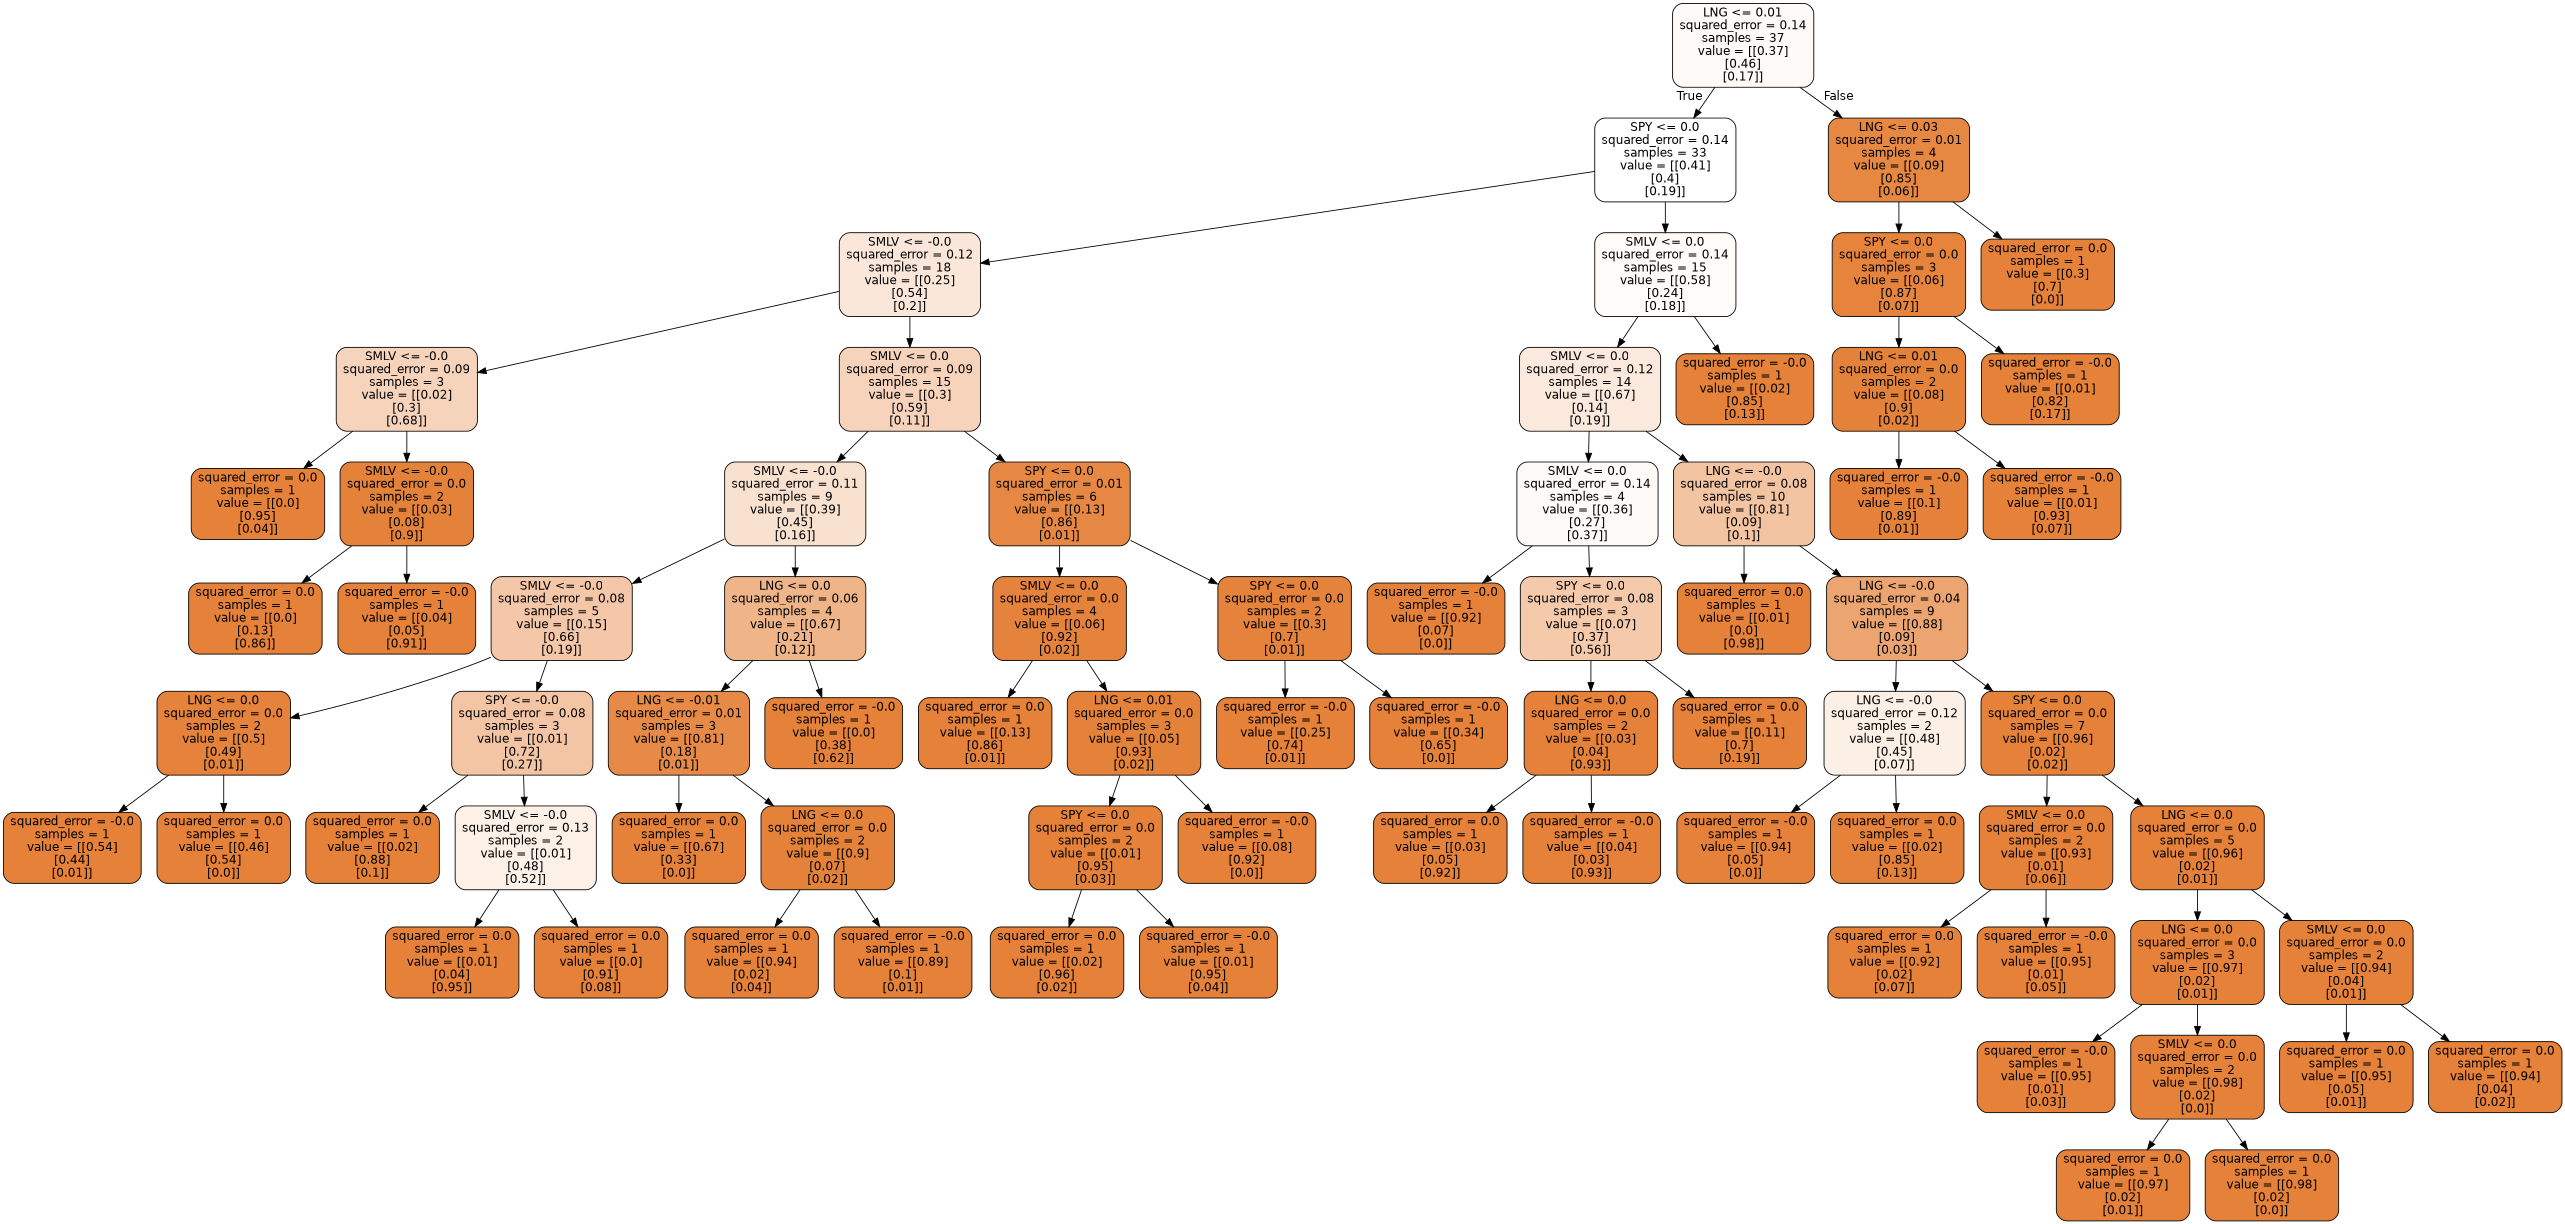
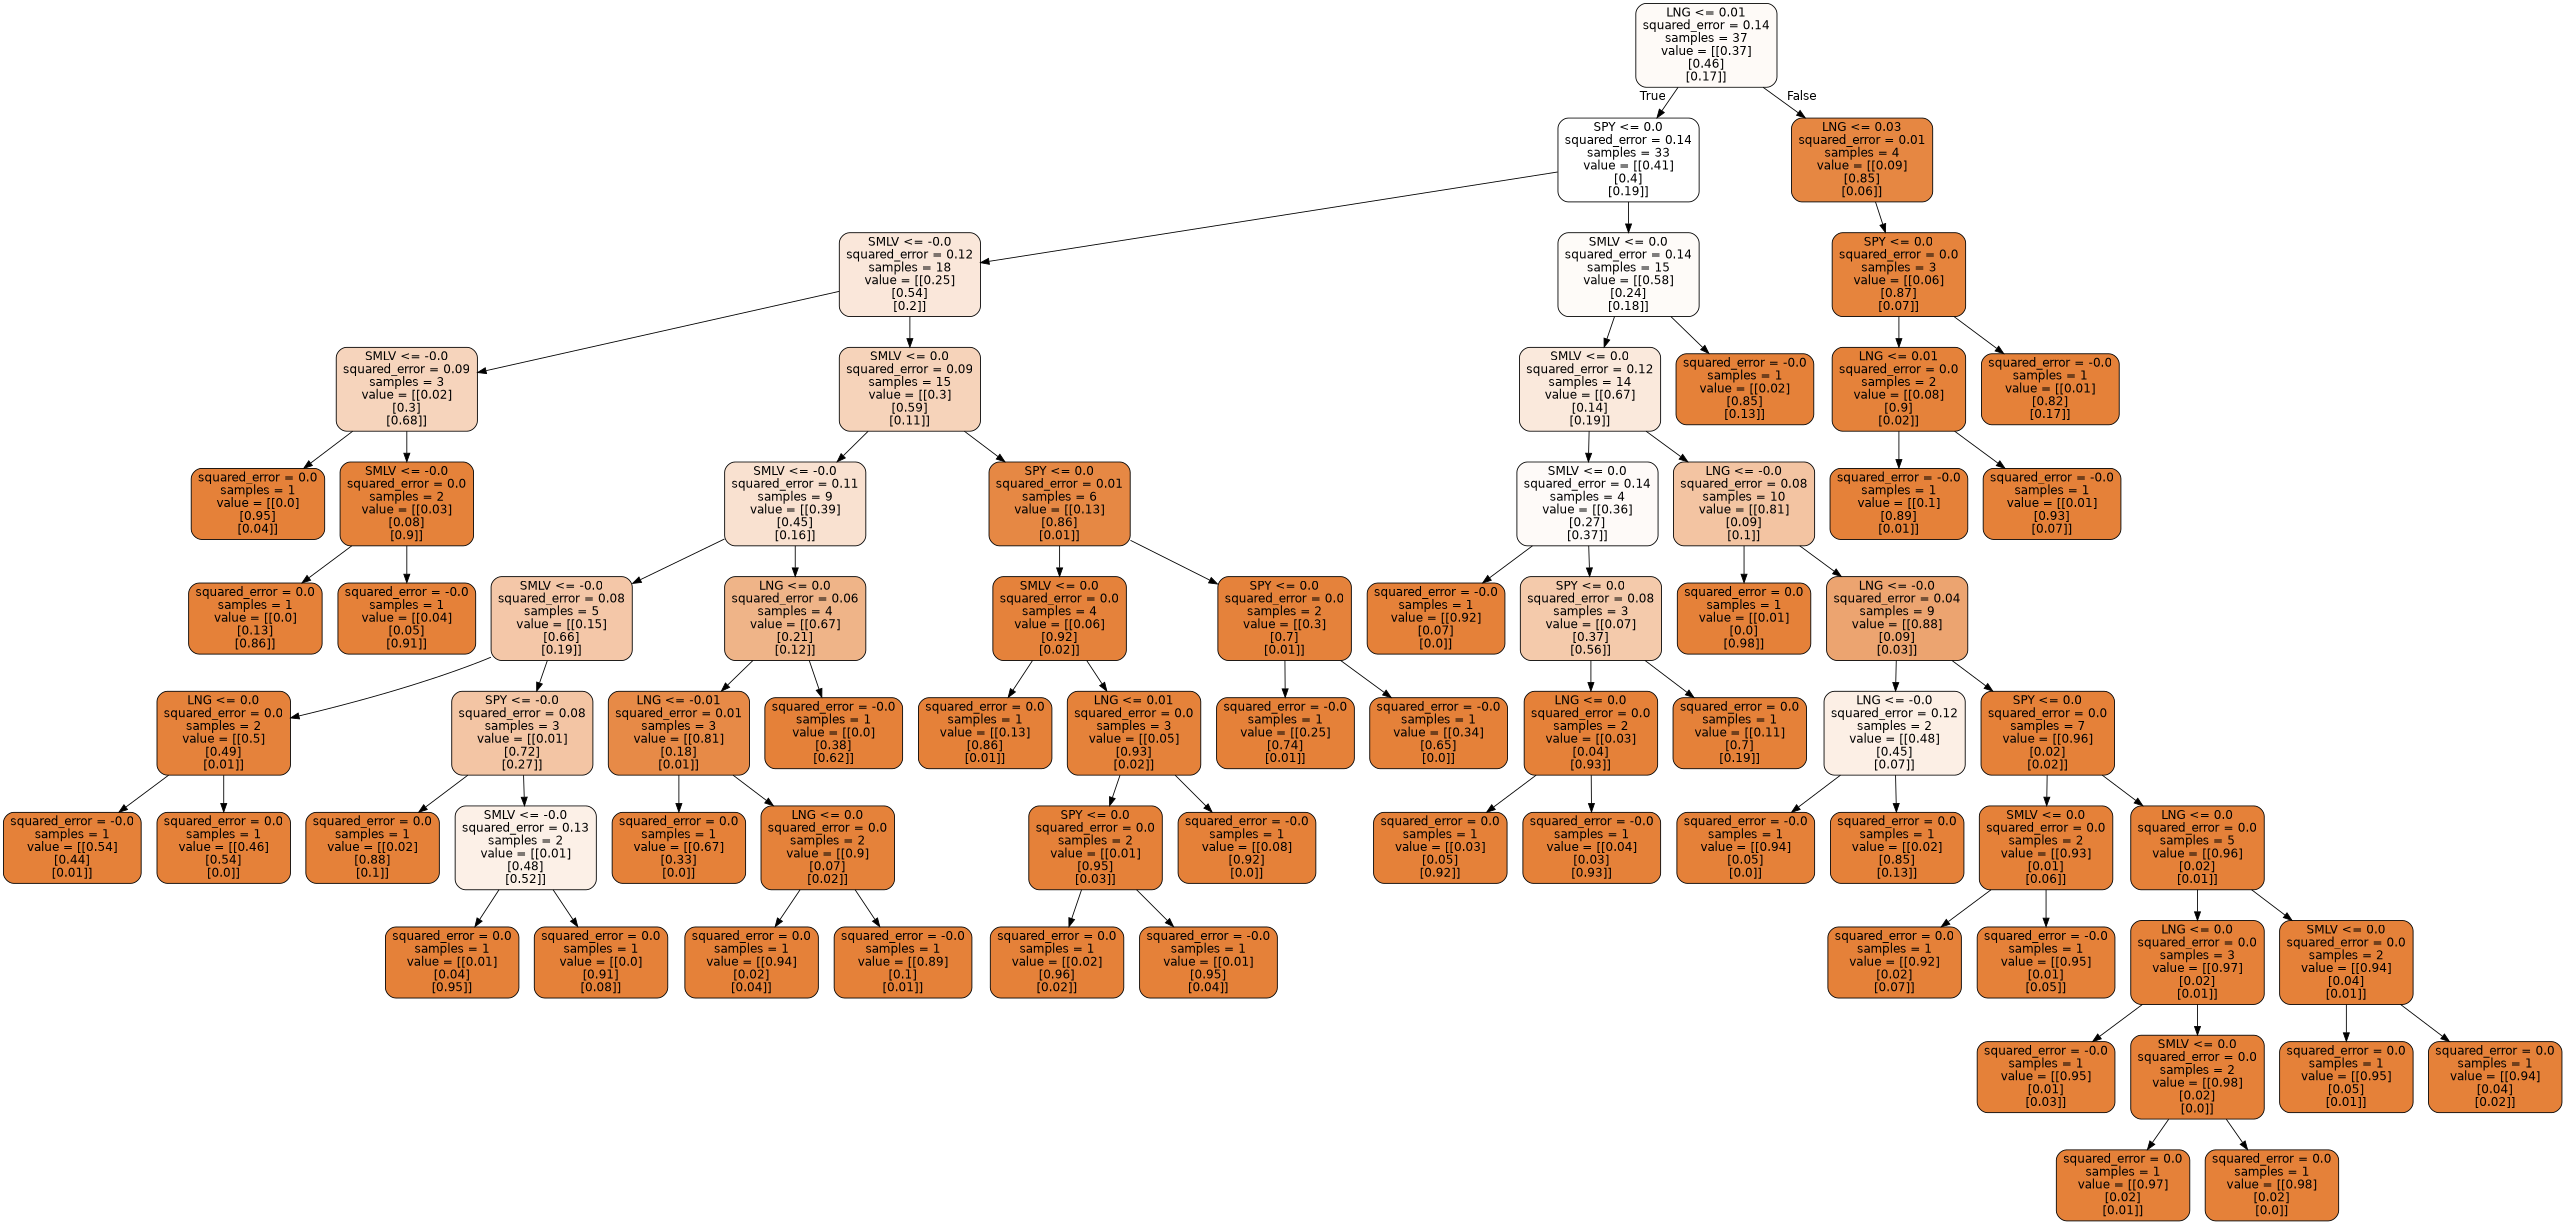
node "squared_error = 0.0 samples = 1 value = [[0.3] [0.7] [0.0]]": removed
